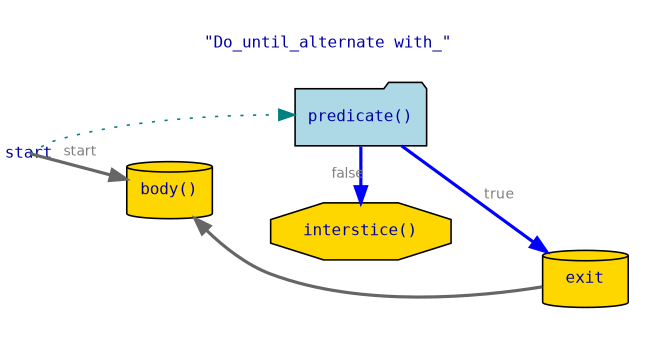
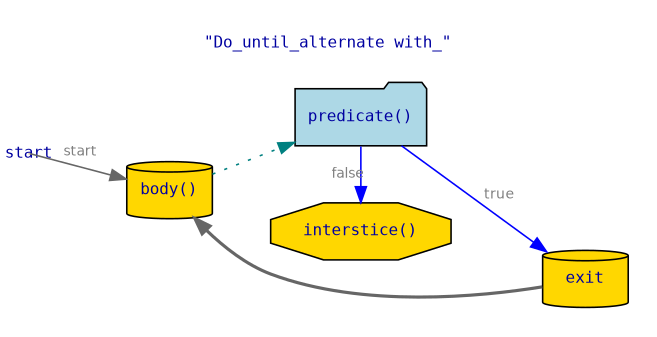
edge "start" -> "predicate()": now "body()" -> "predicate()"
edge "start" -> "body()": style bold -> solid
edge "predicate()" -> "interstice()": style bold -> solid
edge "predicate()" -> "exit": style bold -> solid
